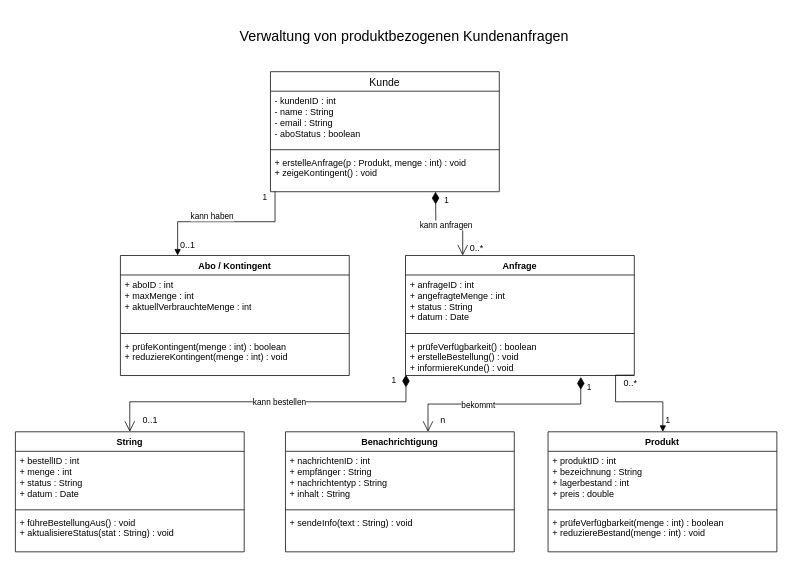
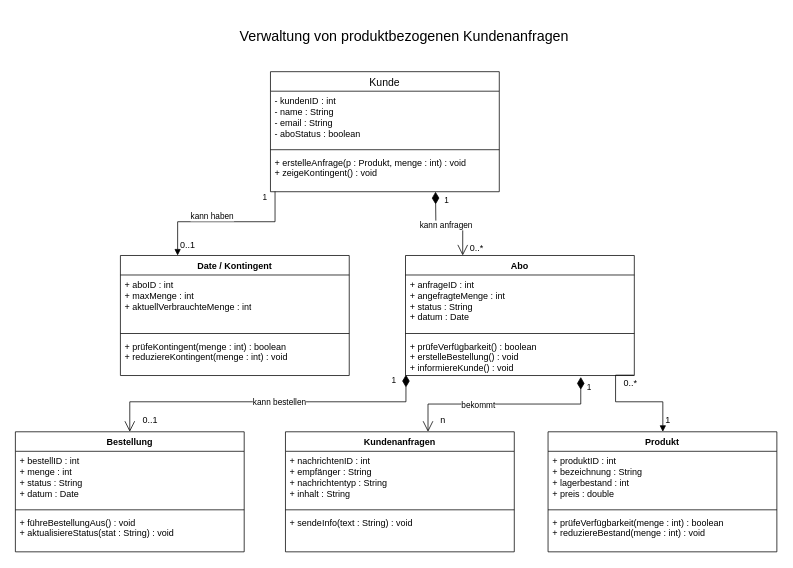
node "Abo / Kontingent": label "Abo / Kontingent" -> "Date / Kontingent"
node "Anfrage": label "Anfrage" -> "Abo"
node "String": label "String" -> "Bestellung"
node "Benachrichtigung": label "Benachrichtigung" -> "Kundenanfragen"
